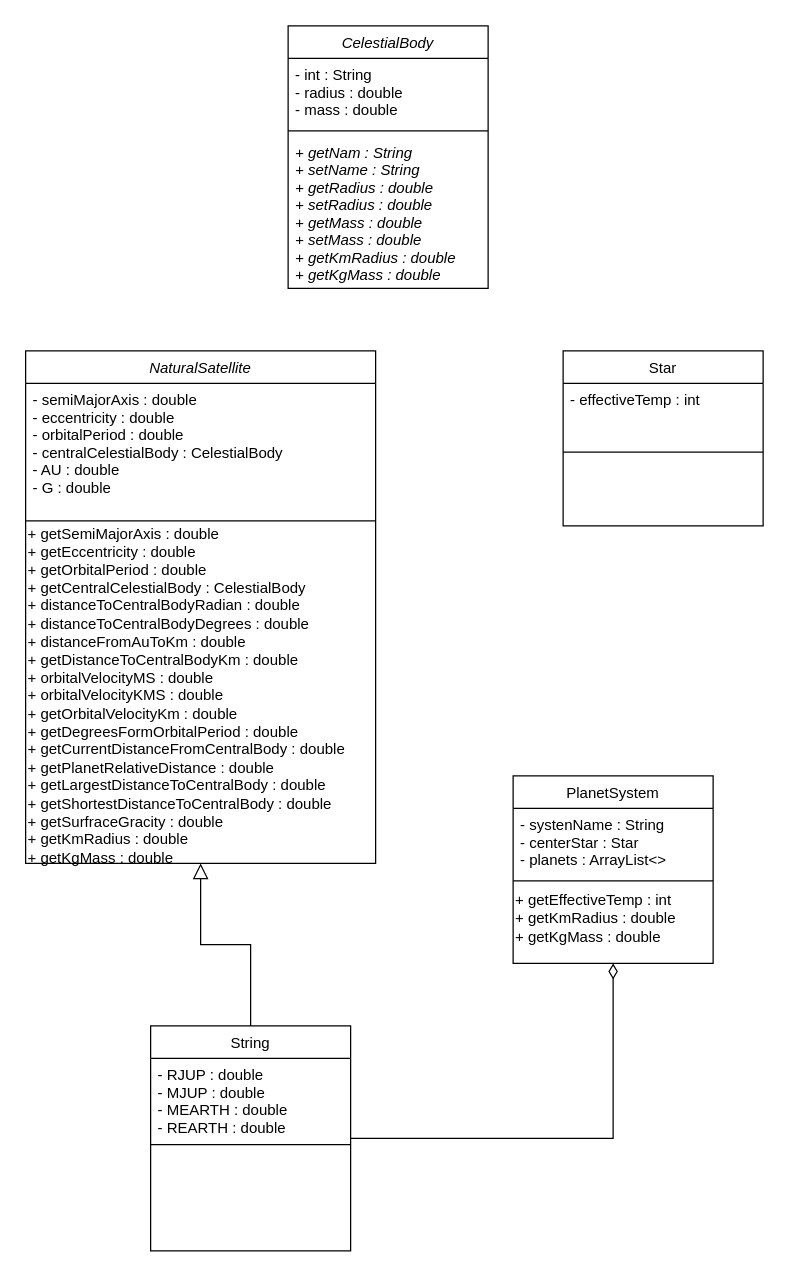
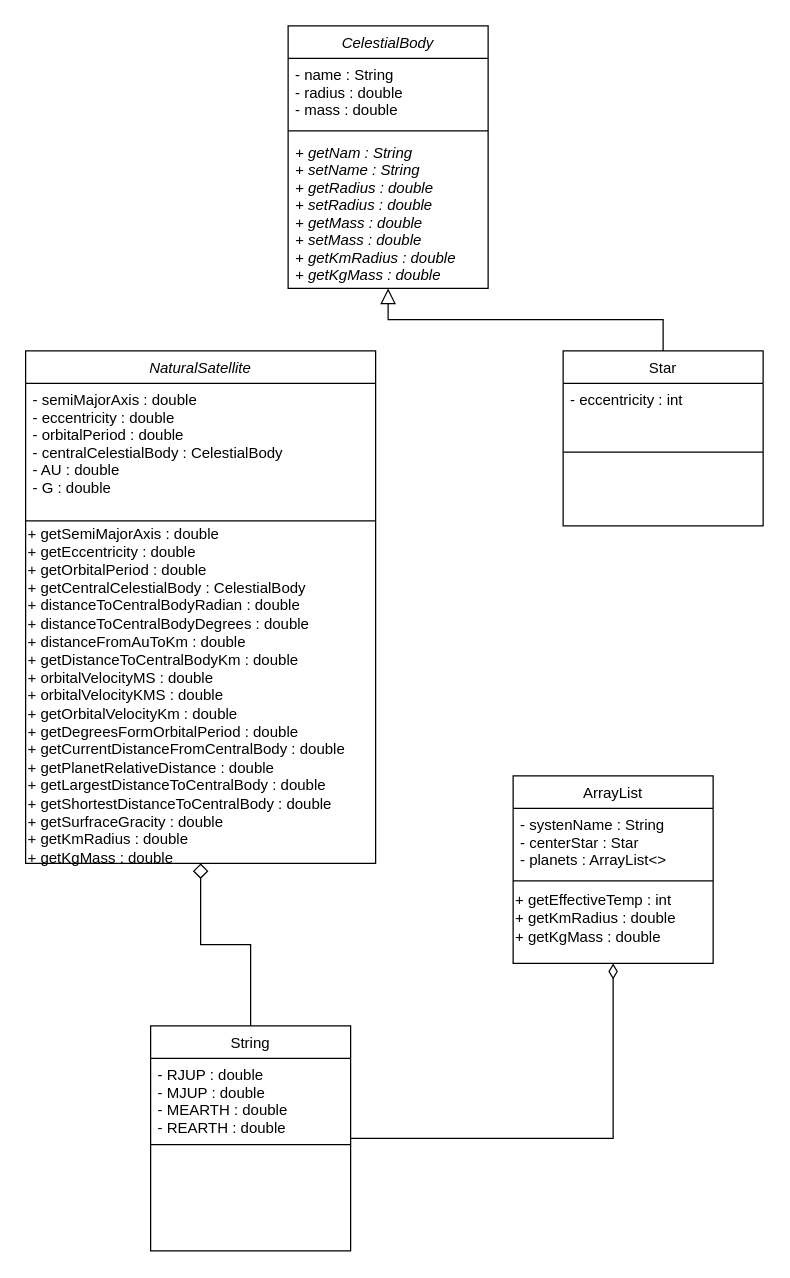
node "- int : String - radius : double - mass : double": label "- int : String - radius : double - mass : double" -> "- name : String - radius : double - mass : double"
edge "Star" -> "CelestialBody": added
node "- effectiveTemp : int": label "- effectiveTemp : int" -> "- eccentricity : int"
node "PlanetSystem": label "PlanetSystem" -> "ArrayList"
edge "String" -> "NaturalSatellite": arrowhead block -> diamond
